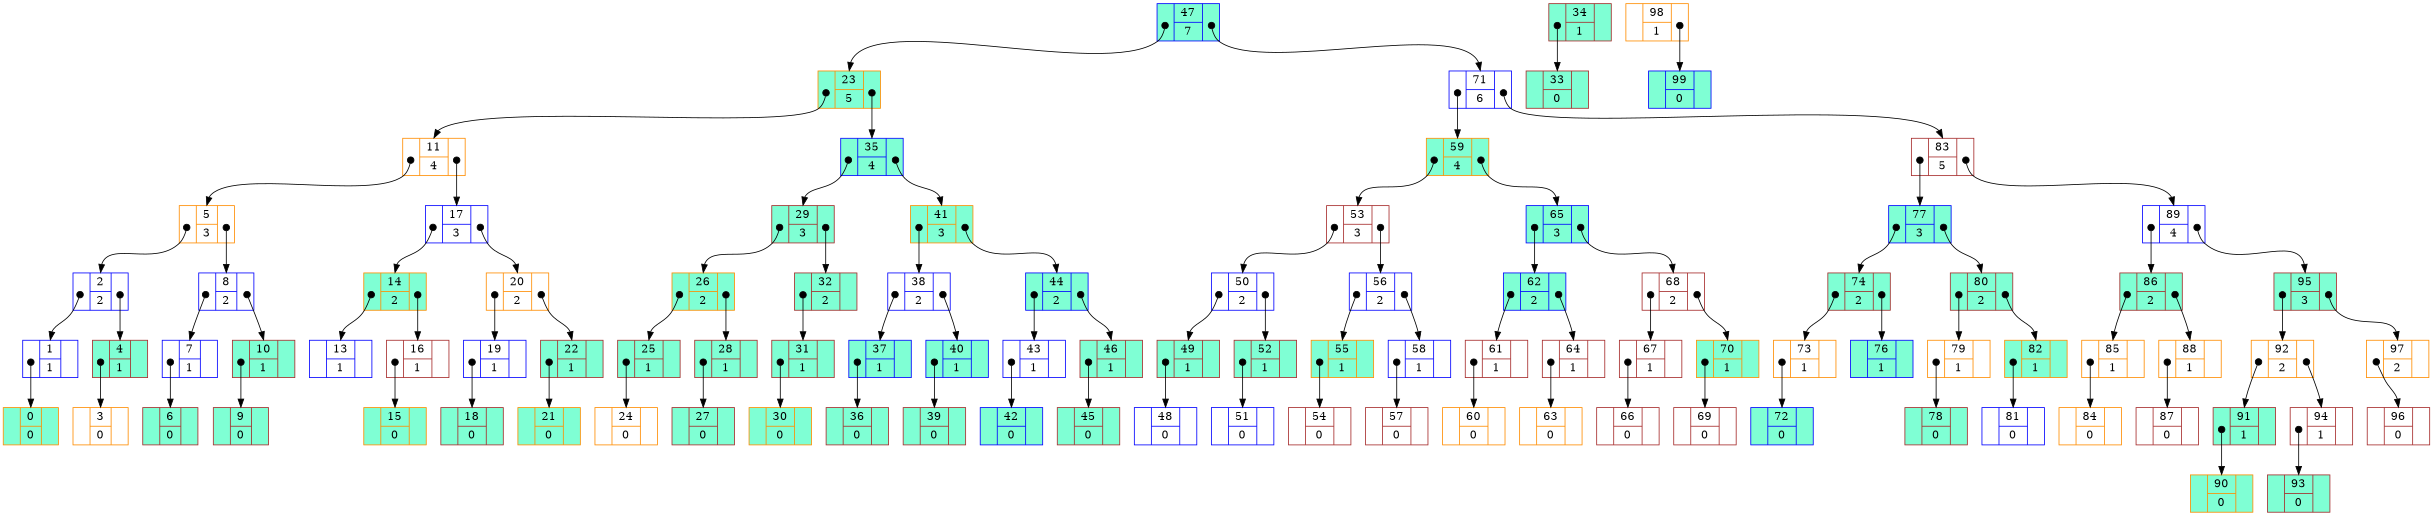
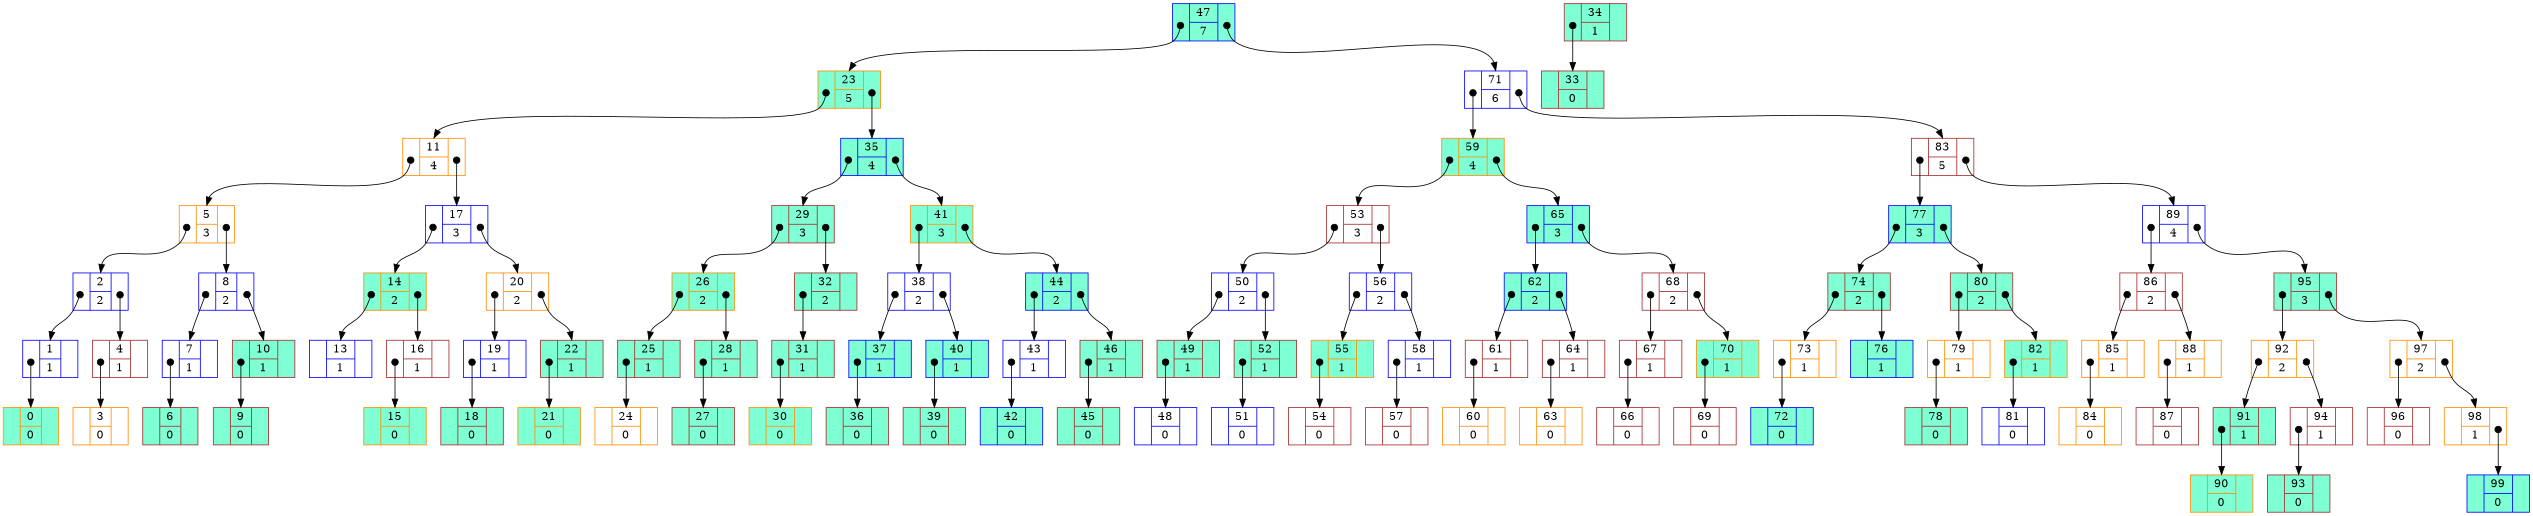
node "86": fillcolor aquamarine -> white
node "4": fillcolor aquamarine -> white
edge "97" -- "98": added
